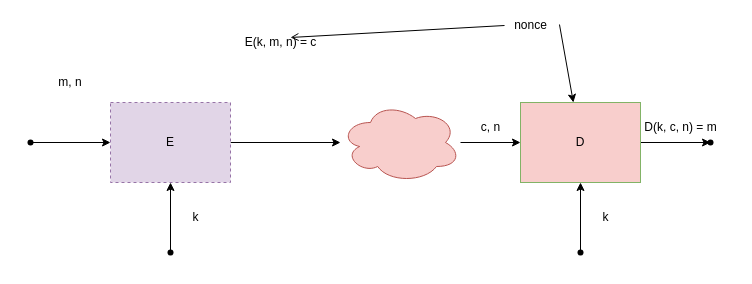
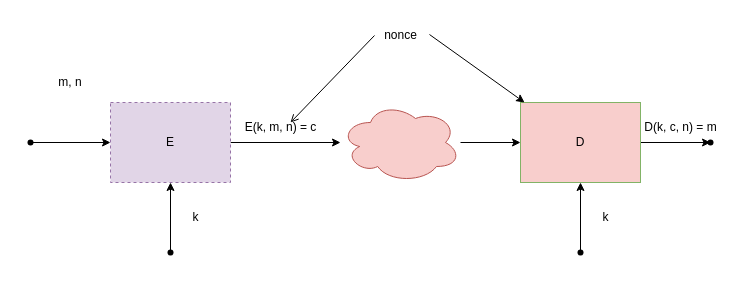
node "nonce": moved (531, 26) -> (401, 36)
node "E(k, m, n) = c": moved (281, 43) -> (281, 128)
node "c, n": removed
